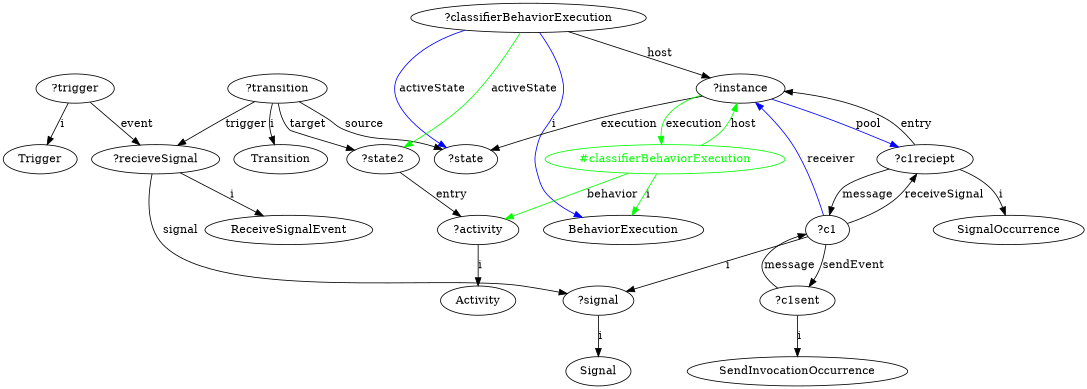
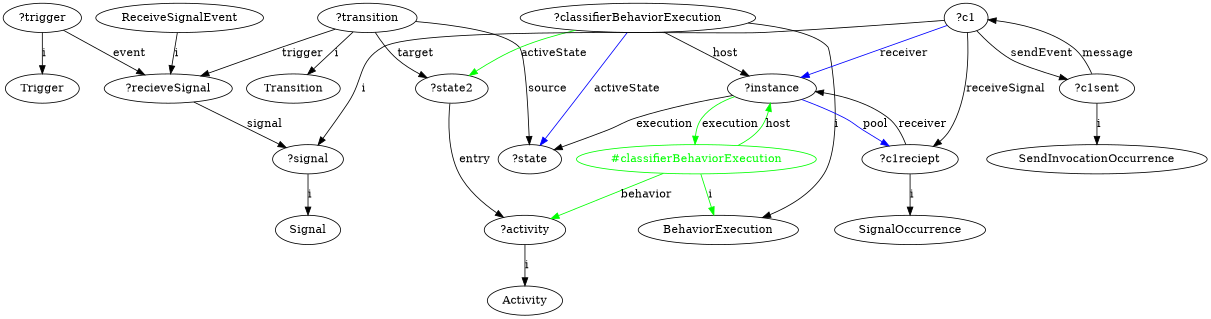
edge "?c1reciept" -> "?instance": label "entry" -> "receiver"
edge "?classifierBehaviorExecution" -> "BehaviorExecution": color blue -> black
edge "?c1reciept" -> "?c1": removed, label "message"
edge "?recieveSignal" -> "ReceiveSignalEvent": reversed
